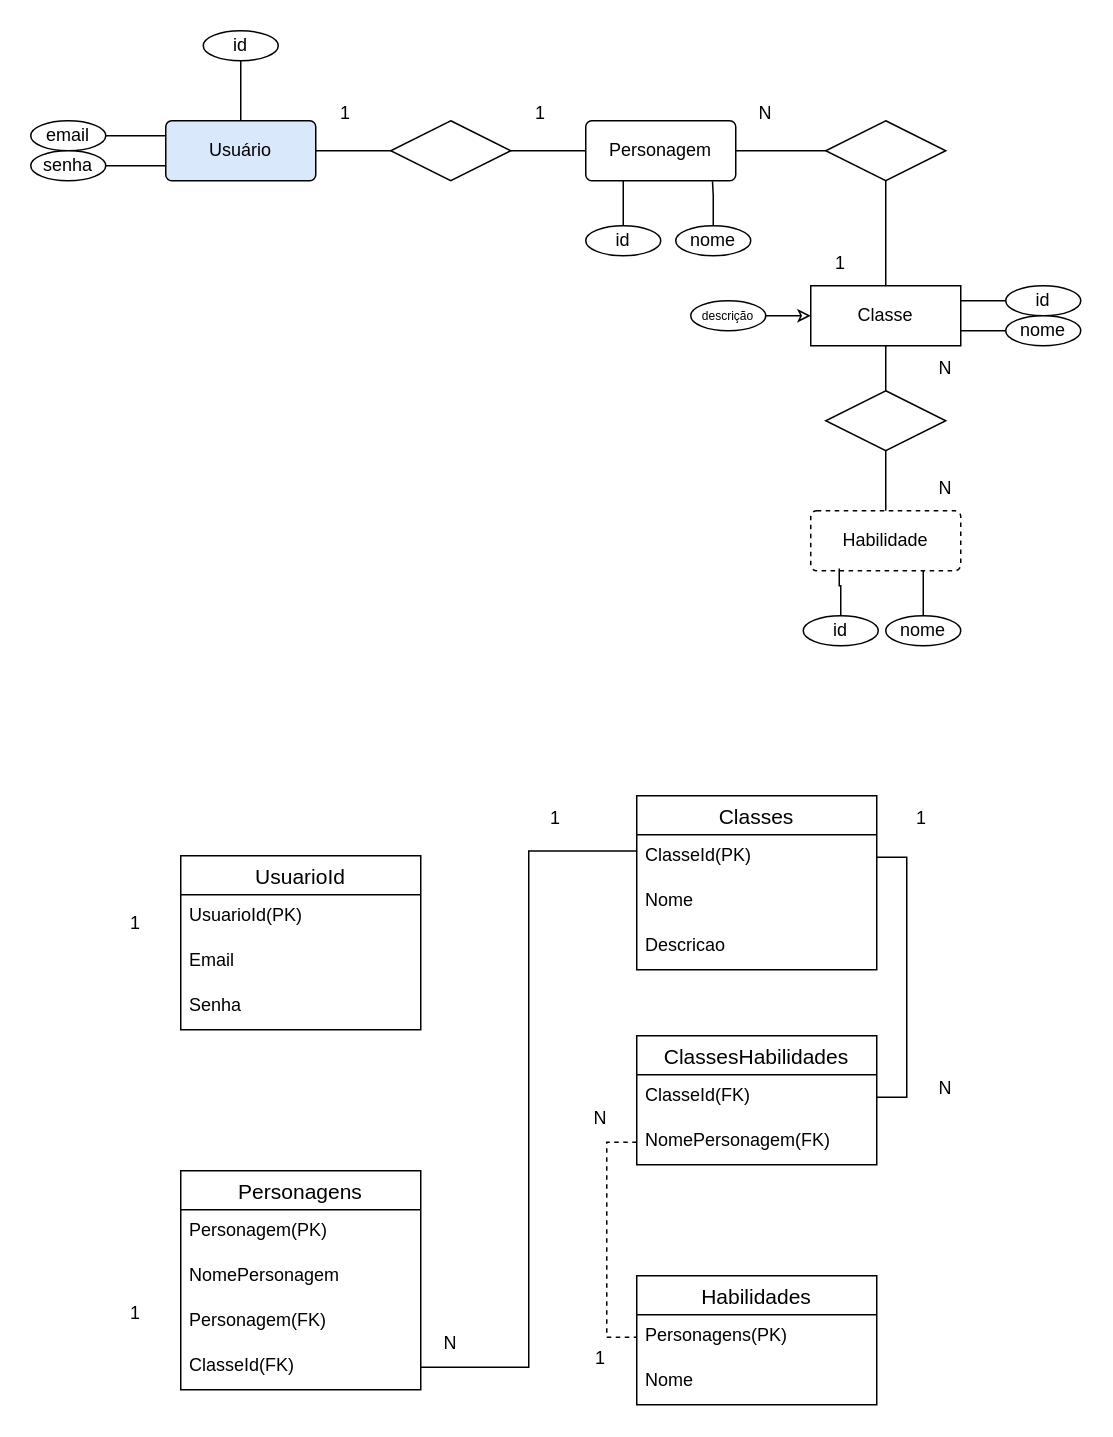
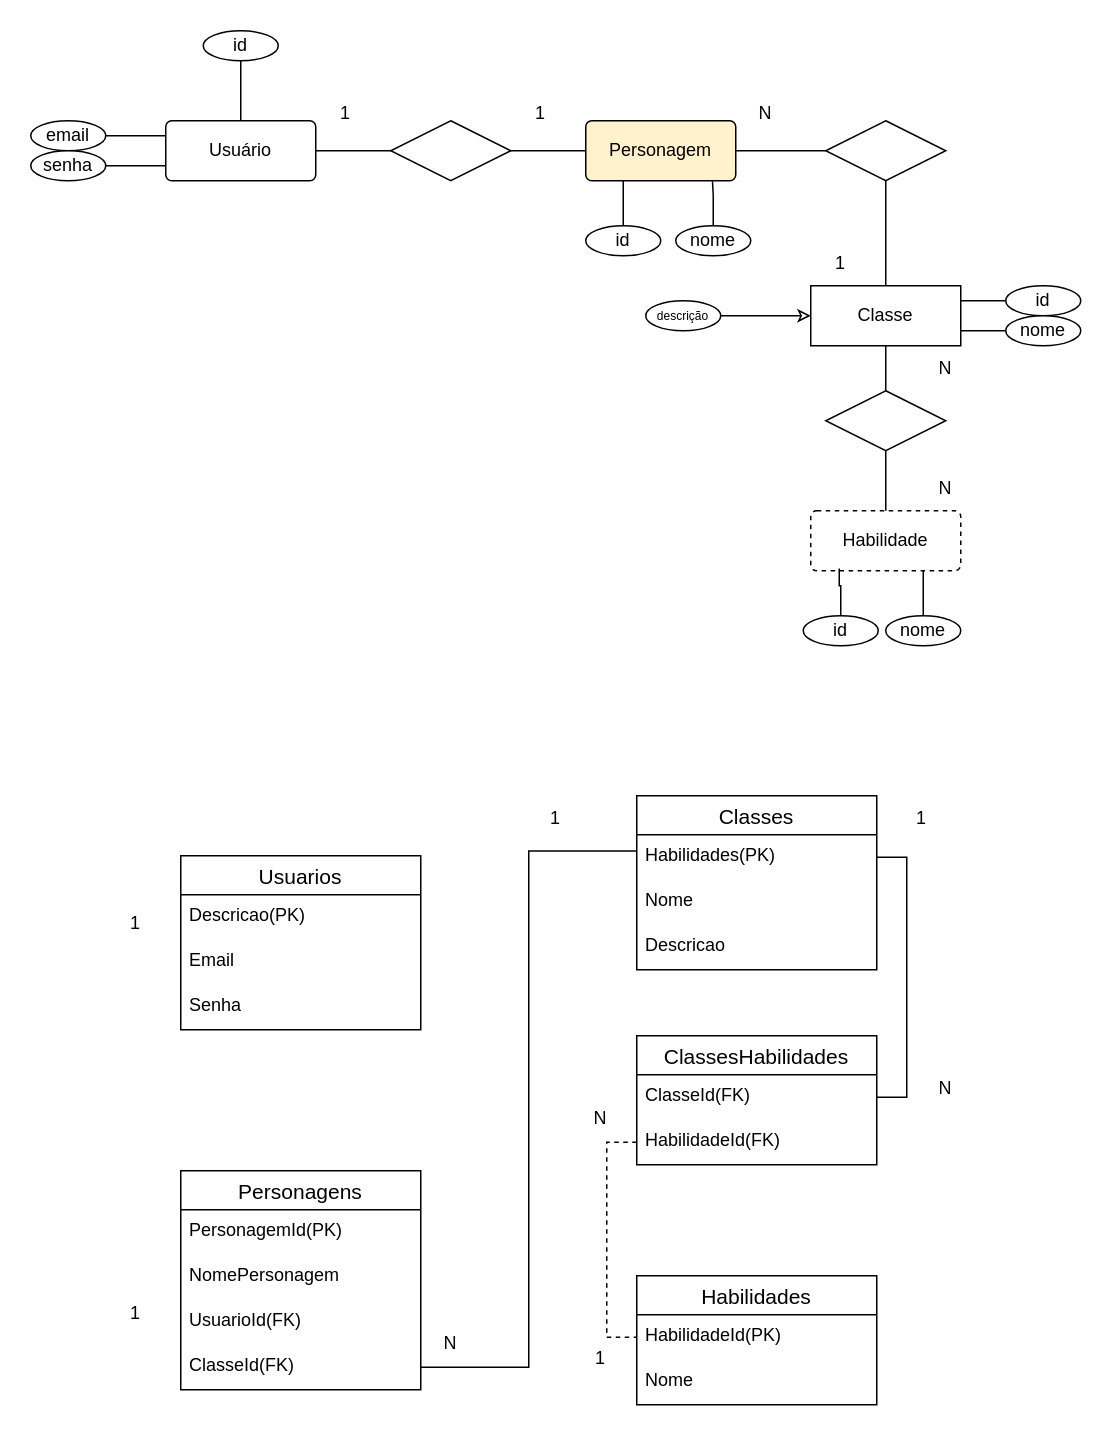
node "Usuário": fillcolor #dae8fc -> #ffffff
node "Personagem": fillcolor #ffffff -> #fff2cc
node "descrição": moved (728, 316) -> (683, 316)
node "ClasseId(PK)": label "ClasseId(PK)" -> "Habilidades(PK)"
node "UsuarioId": label "UsuarioId" -> "Usuarios"
node "UsuarioId(PK)": label "UsuarioId(PK)" -> "Descricao(PK)"
node "NomePersonagem(FK)": label "NomePersonagem(FK)" -> "HabilidadeId(FK)"
node "Personagem(PK)": label "Personagem(PK)" -> "PersonagemId(PK)"
node "Personagem(FK)": label "Personagem(FK)" -> "UsuarioId(FK)"
node "Personagens(PK)": label "Personagens(PK)" -> "HabilidadeId(PK)"
